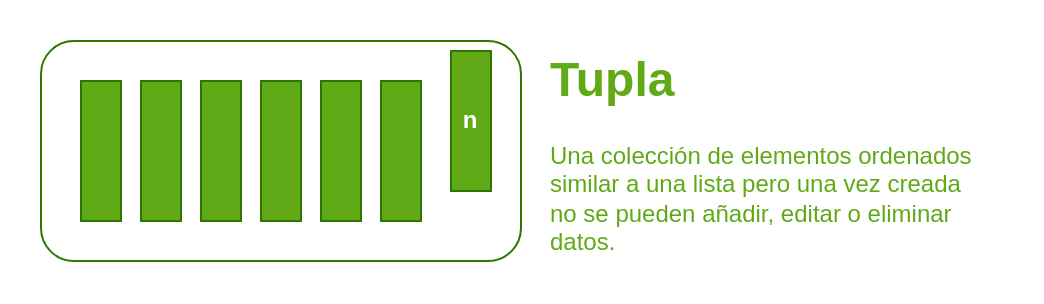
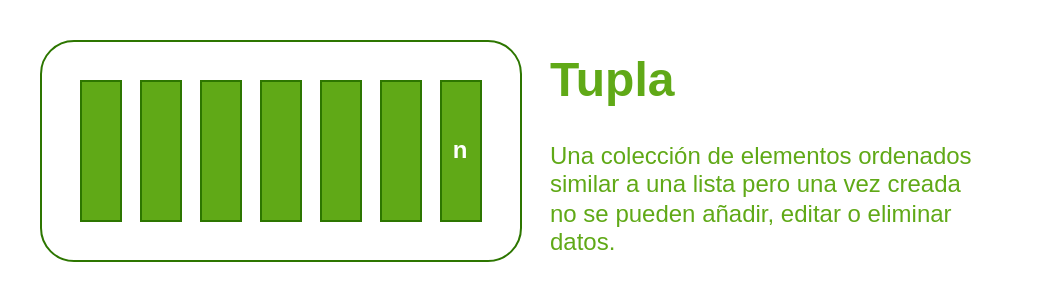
node "n": moved (471, 121) -> (461, 151)
